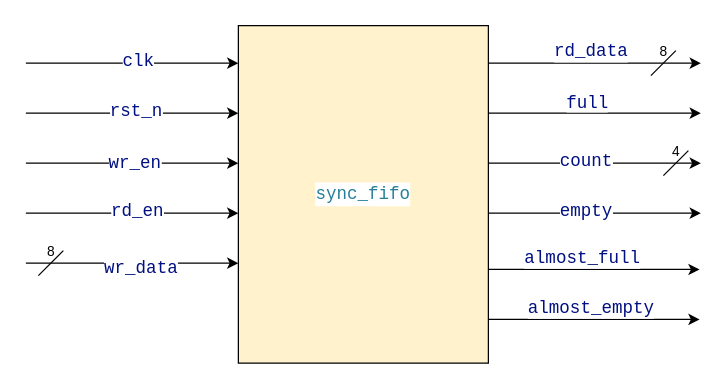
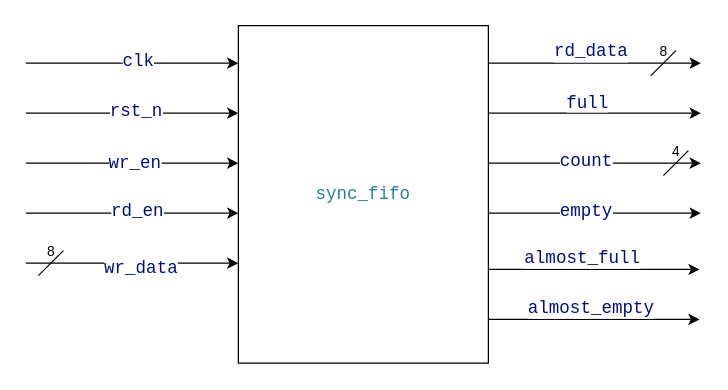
node "sync_fifo": fillcolor #fff2cc -> #ffffff
